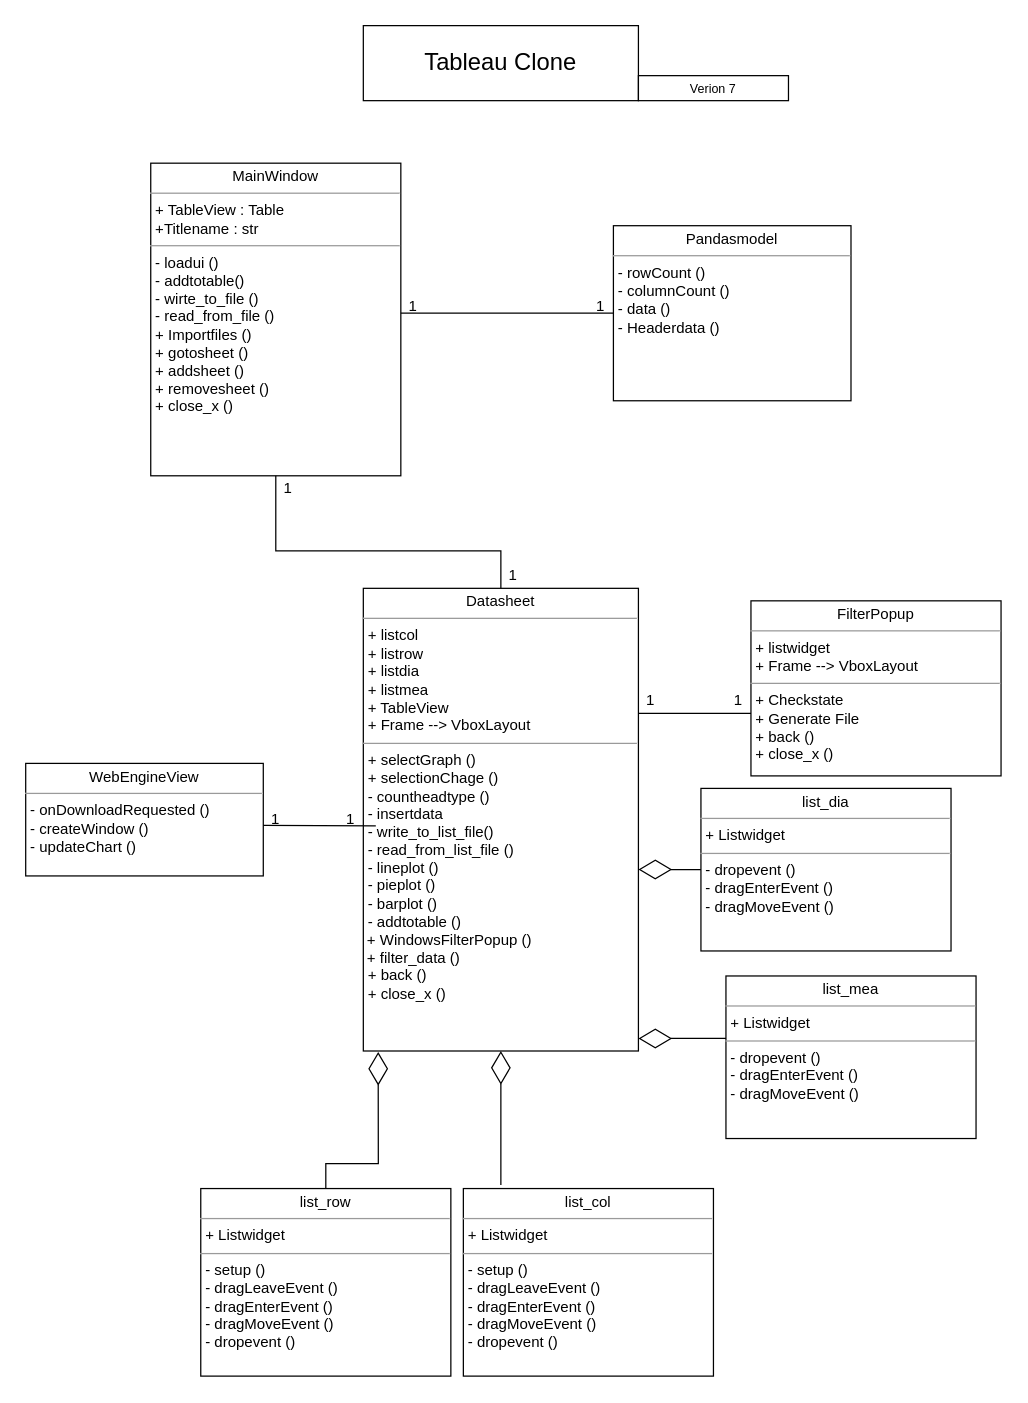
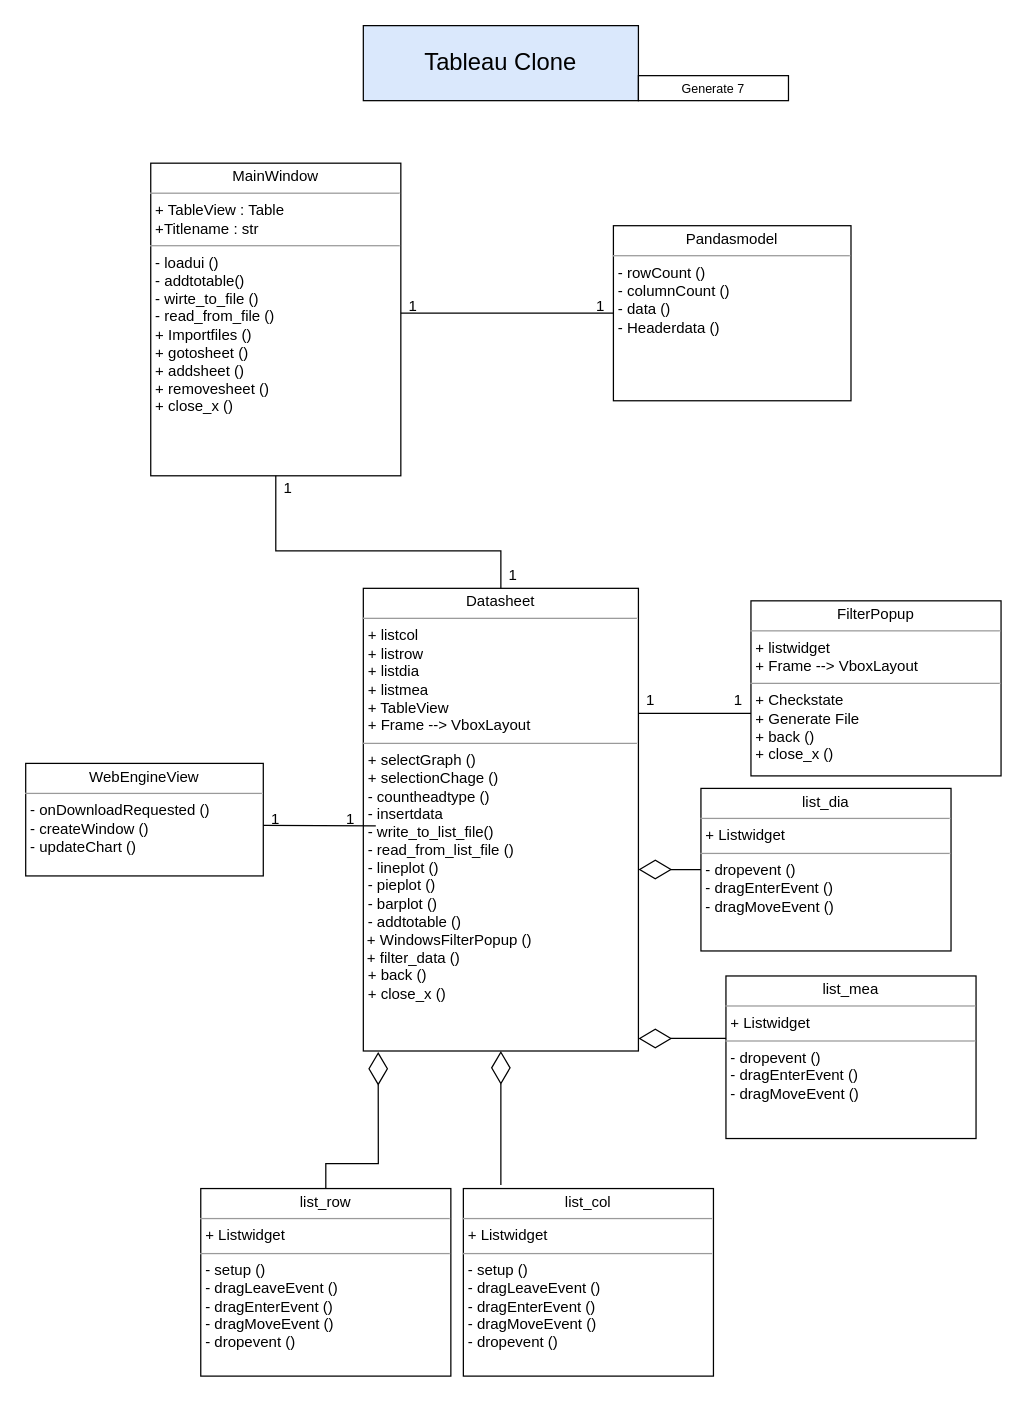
node "Tableau Clone": fillcolor #ffffff -> #dae8fc
node "Verion 7": label "Verion 7" -> "Generate 7"
